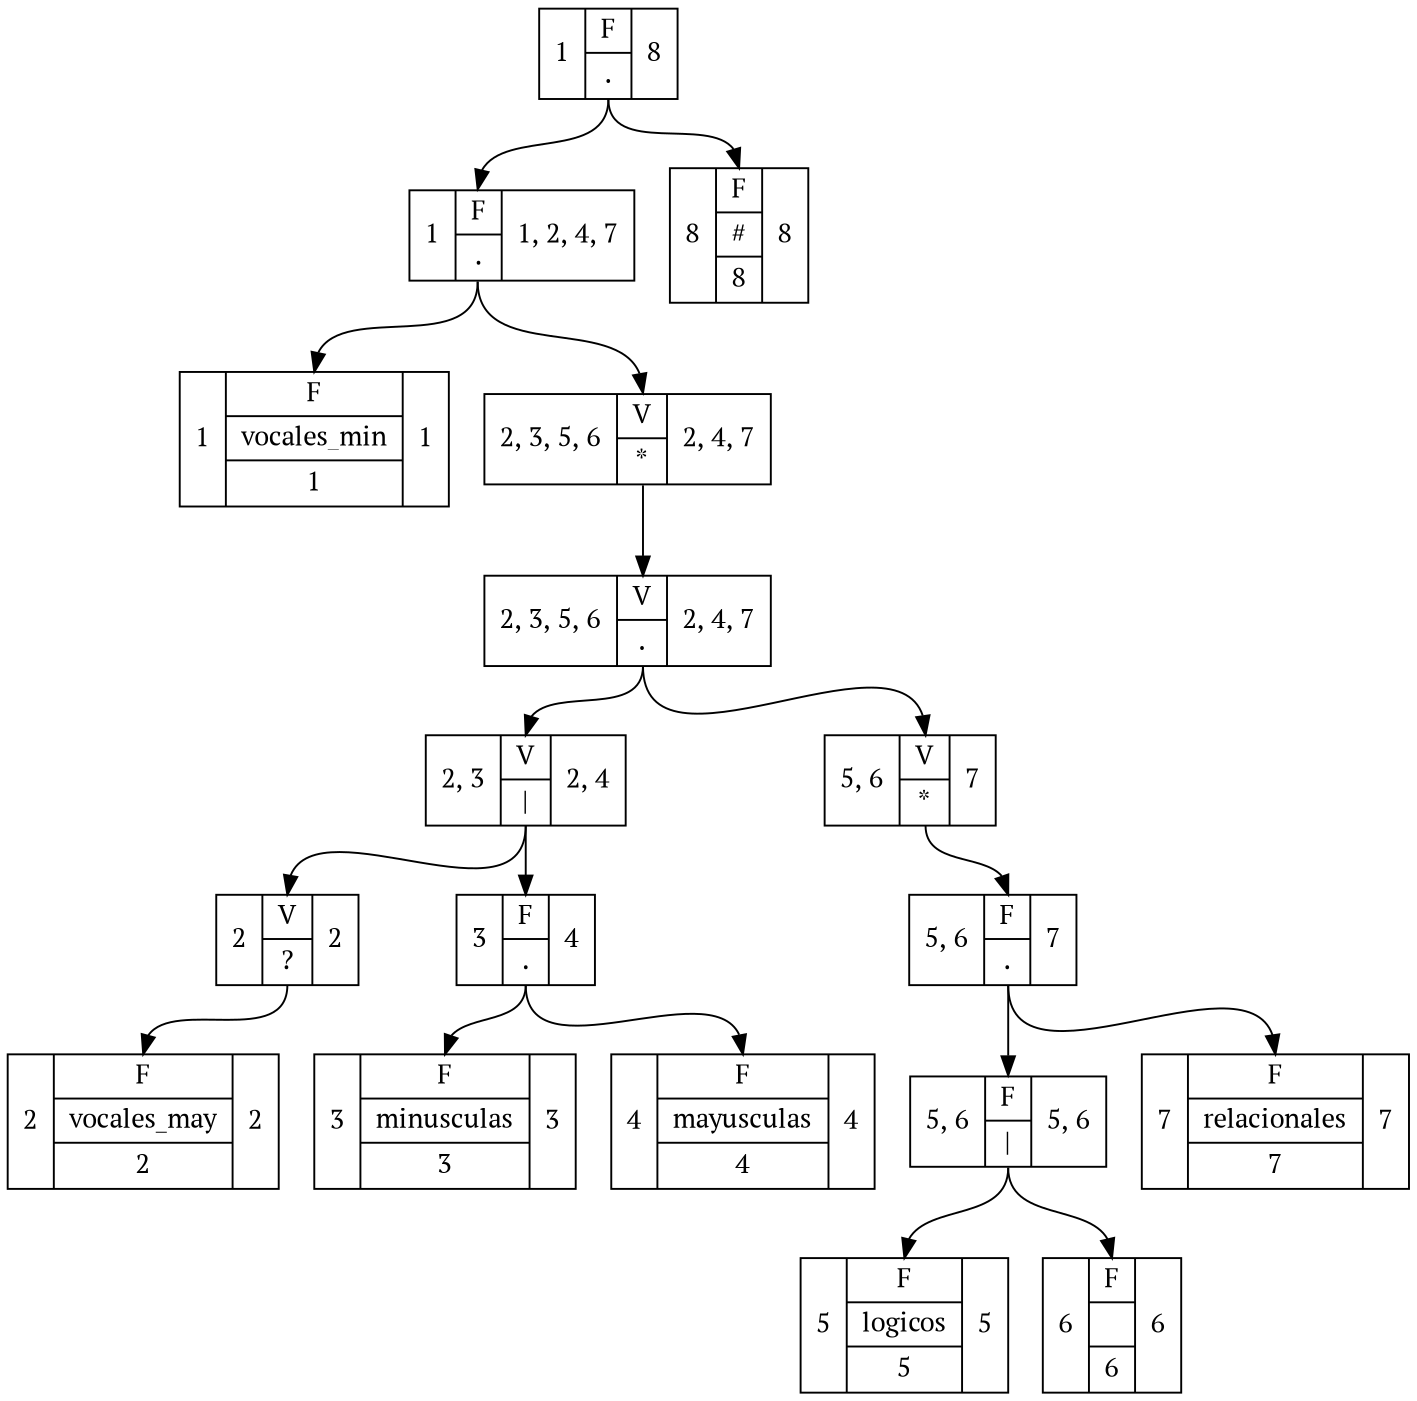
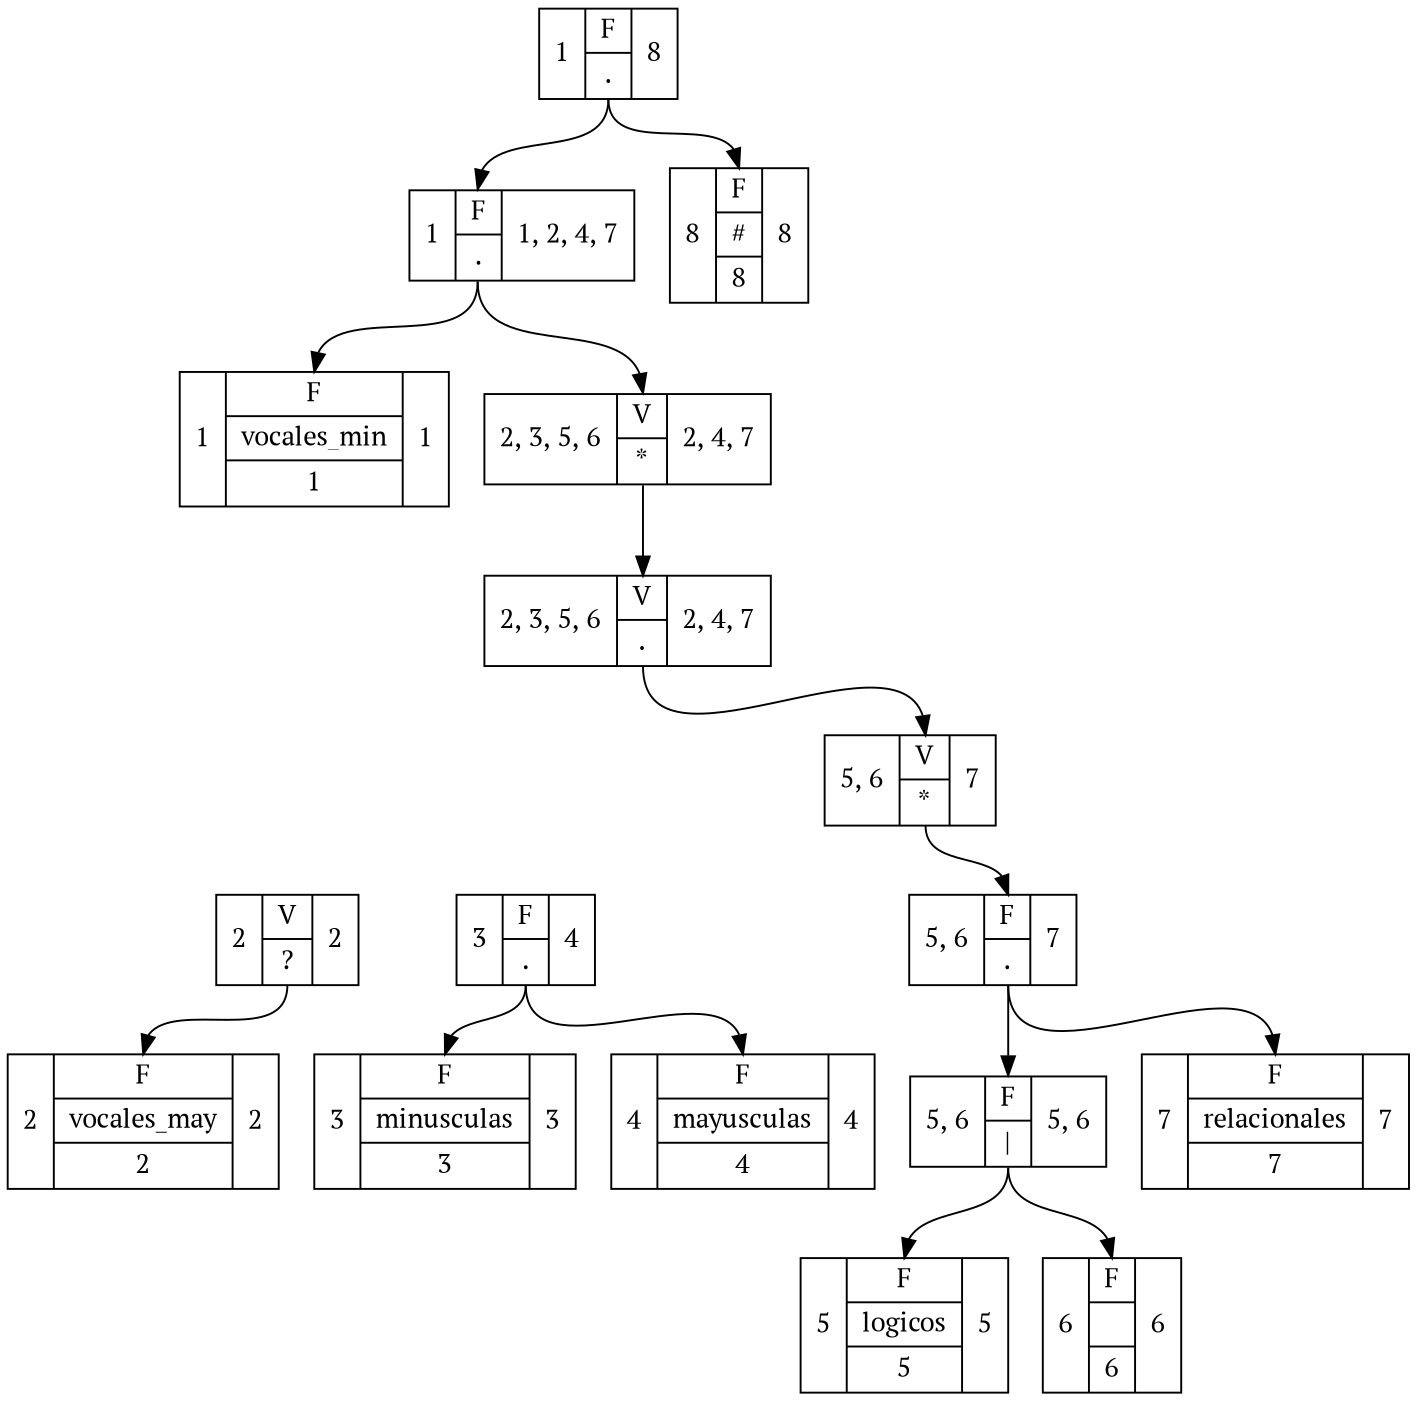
node "2, 3": removed
